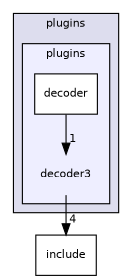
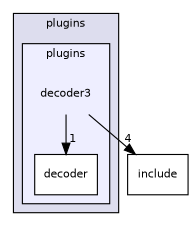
edge "decoder" -> "decoder3": reversed
